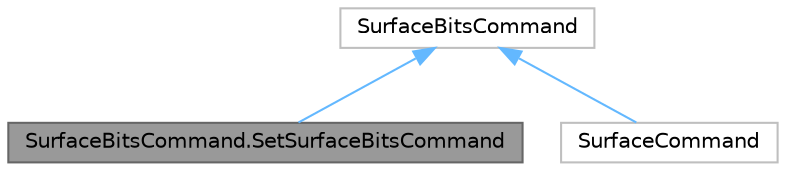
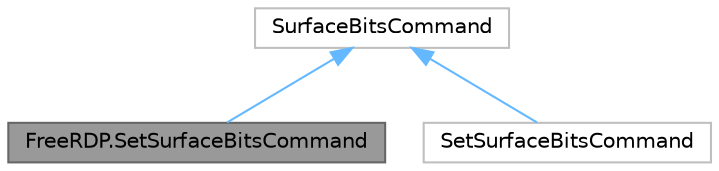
node "SurfaceBitsCommand.SetSurfaceBitsCommand": label "SurfaceBitsCommand.SetSurfaceBitsCommand" -> "FreeRDP.SetSurfaceBitsCommand"
node "SurfaceCommand": label "SurfaceCommand" -> "SetSurfaceBitsCommand"
